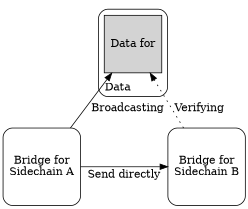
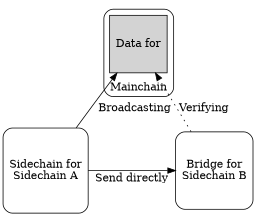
cluster "Data": label "Data" -> "Mainchain"
node "Bridge for Sidechain A": label "Bridge for Sidechain A" -> "Sidechain for Sidechain A"
